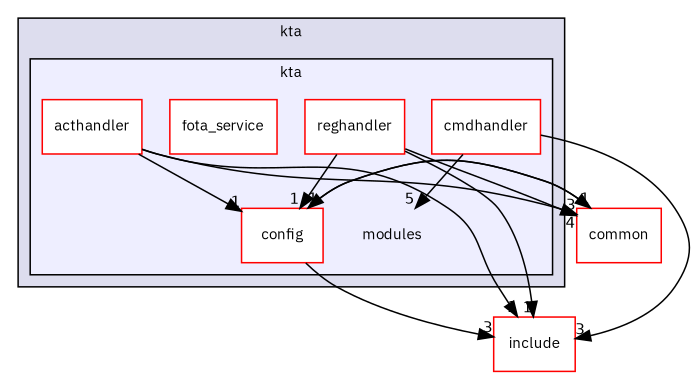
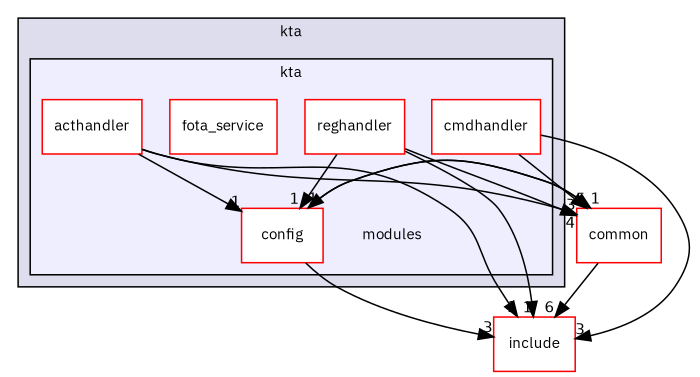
edge "cmdhandler" -> "modules": now "cmdhandler" -> "common"
edge "common" -> "include": added
